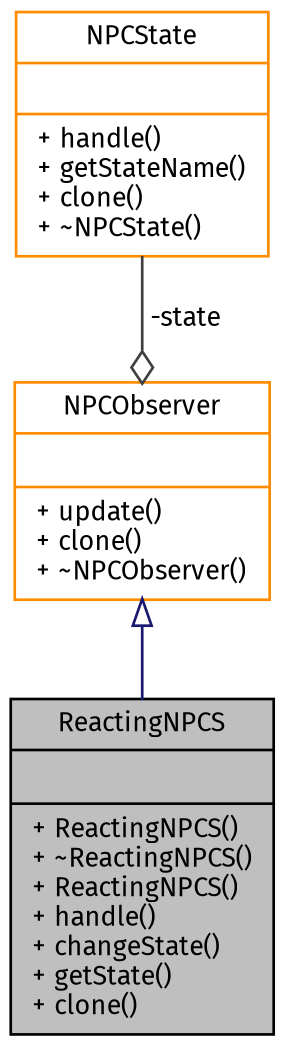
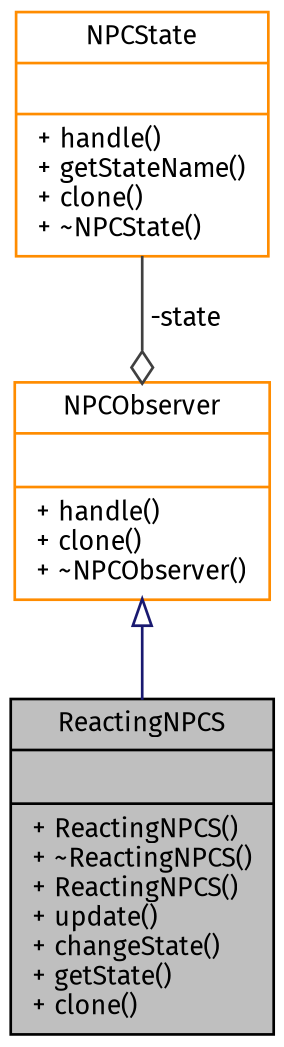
node "NPCObserver": text "+ update()" -> "+ handle()"
node "ReactingNPCS": text "+ handle()" -> "+ update()"
